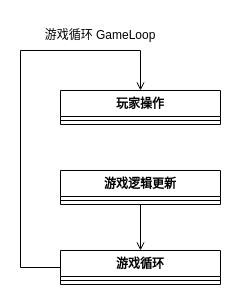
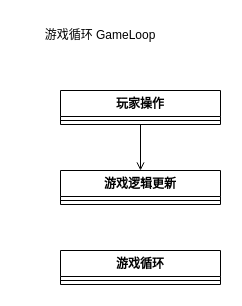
edge "游戏循环" -> "玩家操作": removed
edge "玩家操作" -> "游戏逻辑更新": added
edge "游戏逻辑更新" -> "游戏循环": removed
